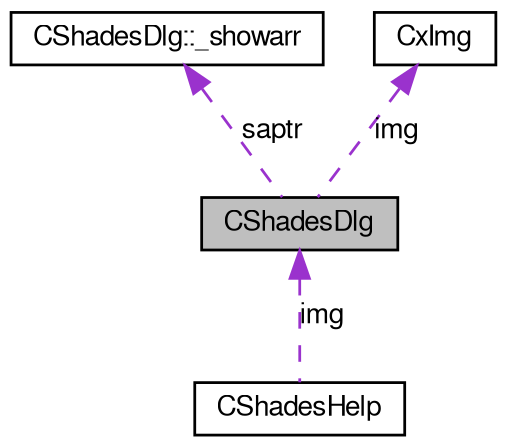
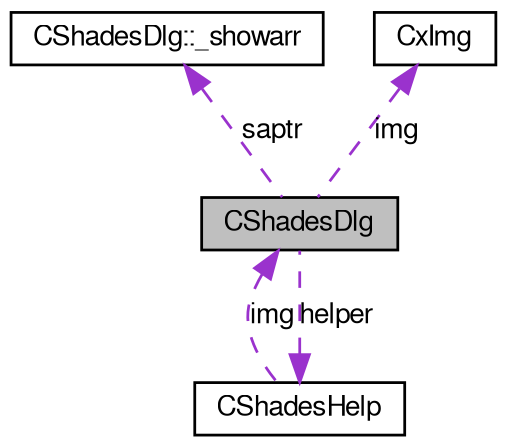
edge "CShadesDlg" -> "CShadesHelp": added, label "helper"
